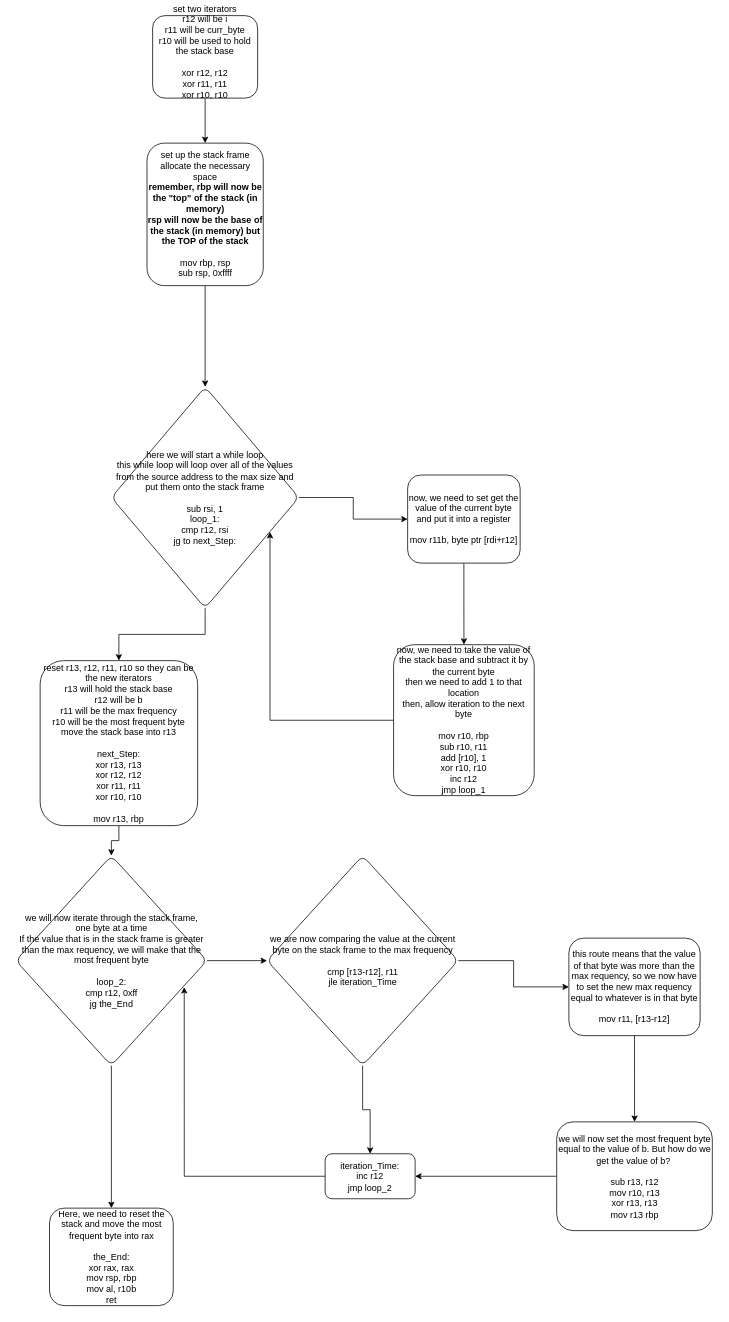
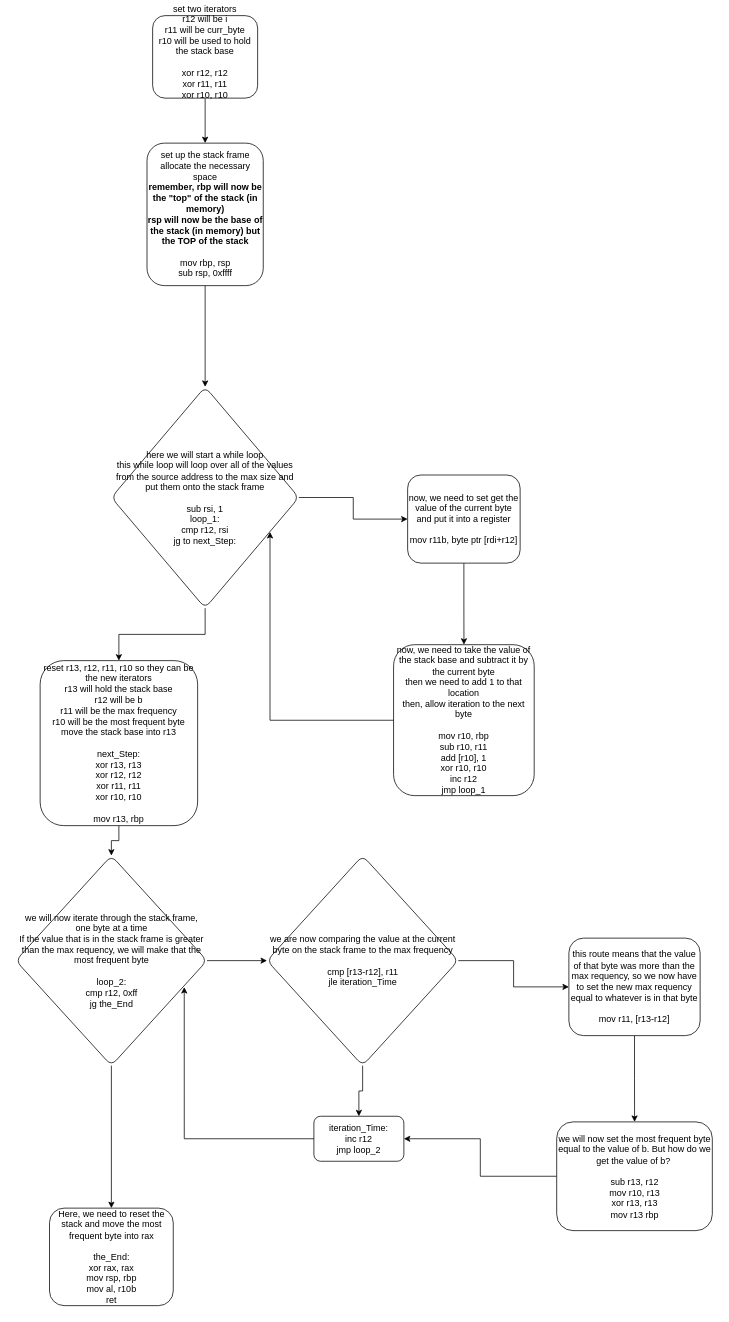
node "iteration_Time: inc r12 jmp loop_2": moved (370, 1176) -> (359, 1139)
